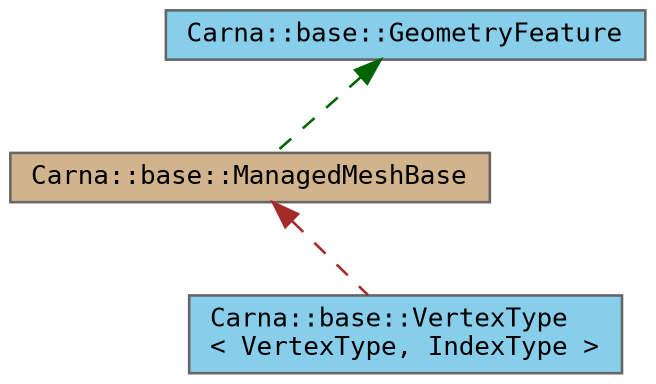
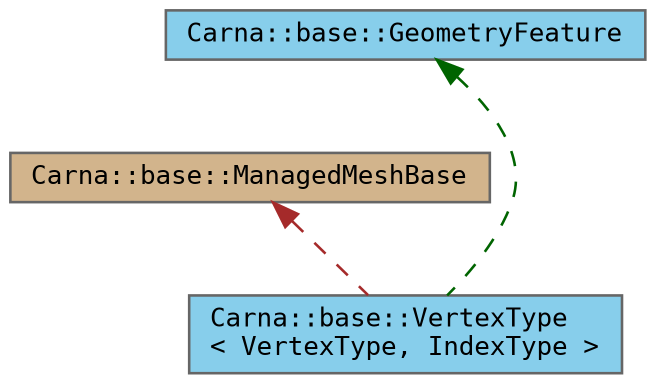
edge "Carna::base::ManagedMeshBase" -> "Carna::base::GeometryFeature": now "Carna::base::VertexType < VertexType, IndexType >" -> "Carna::base::GeometryFeature"
